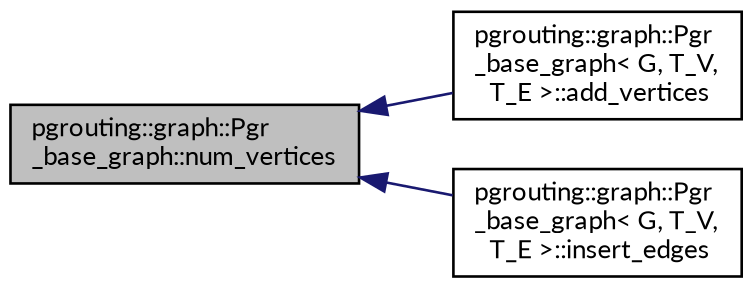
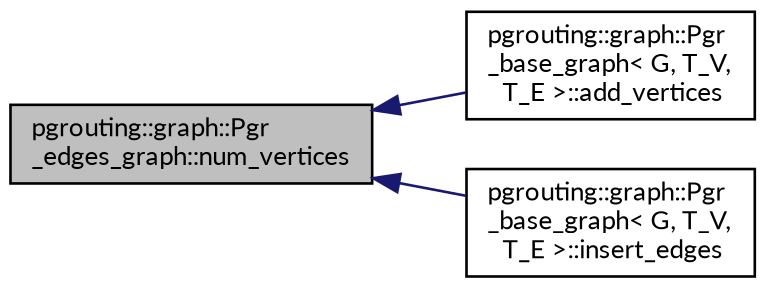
node "pgrouting::graph::Pgr _base_graph::num_vertices": label "pgrouting::graph::Pgr _base_graph::num_vertices" -> "pgrouting::graph::Pgr _edges_graph::num_vertices"
